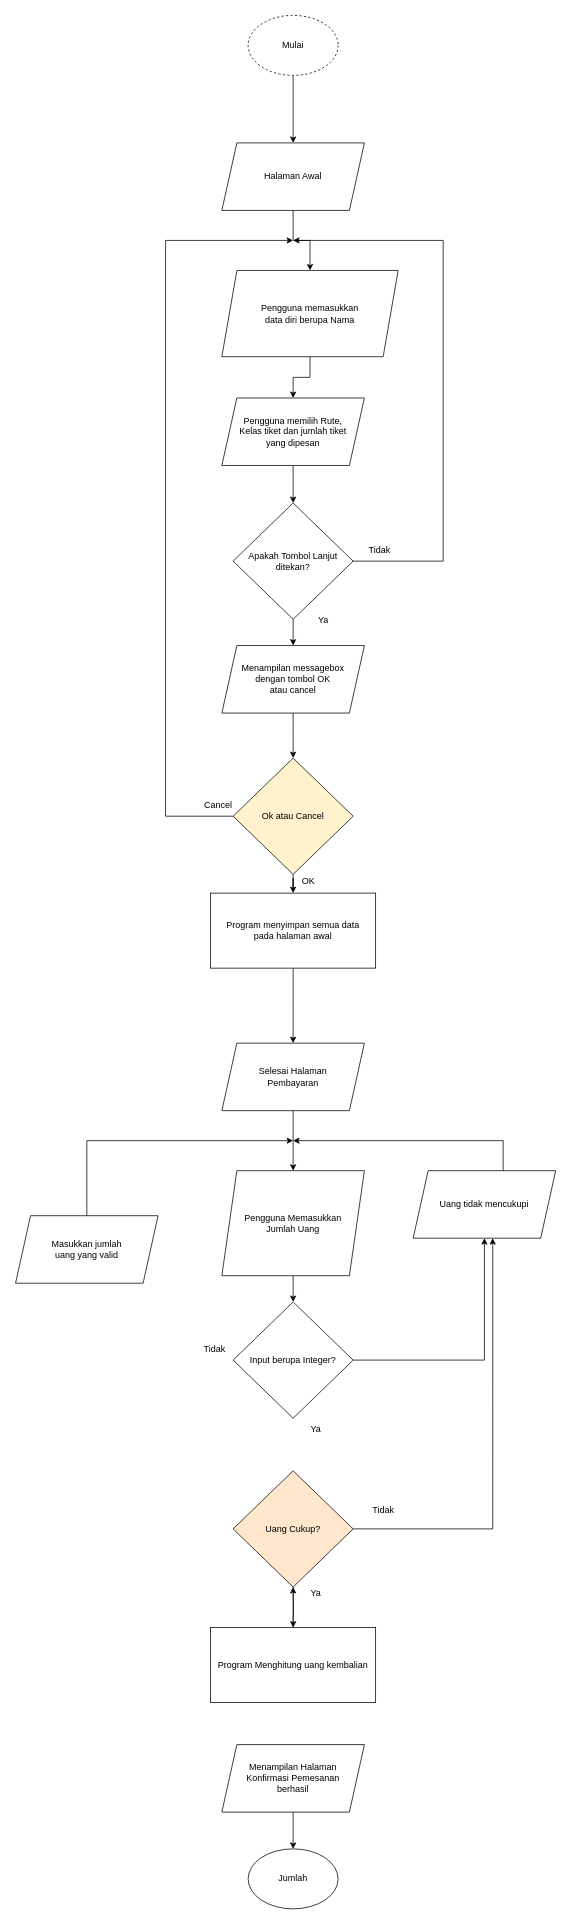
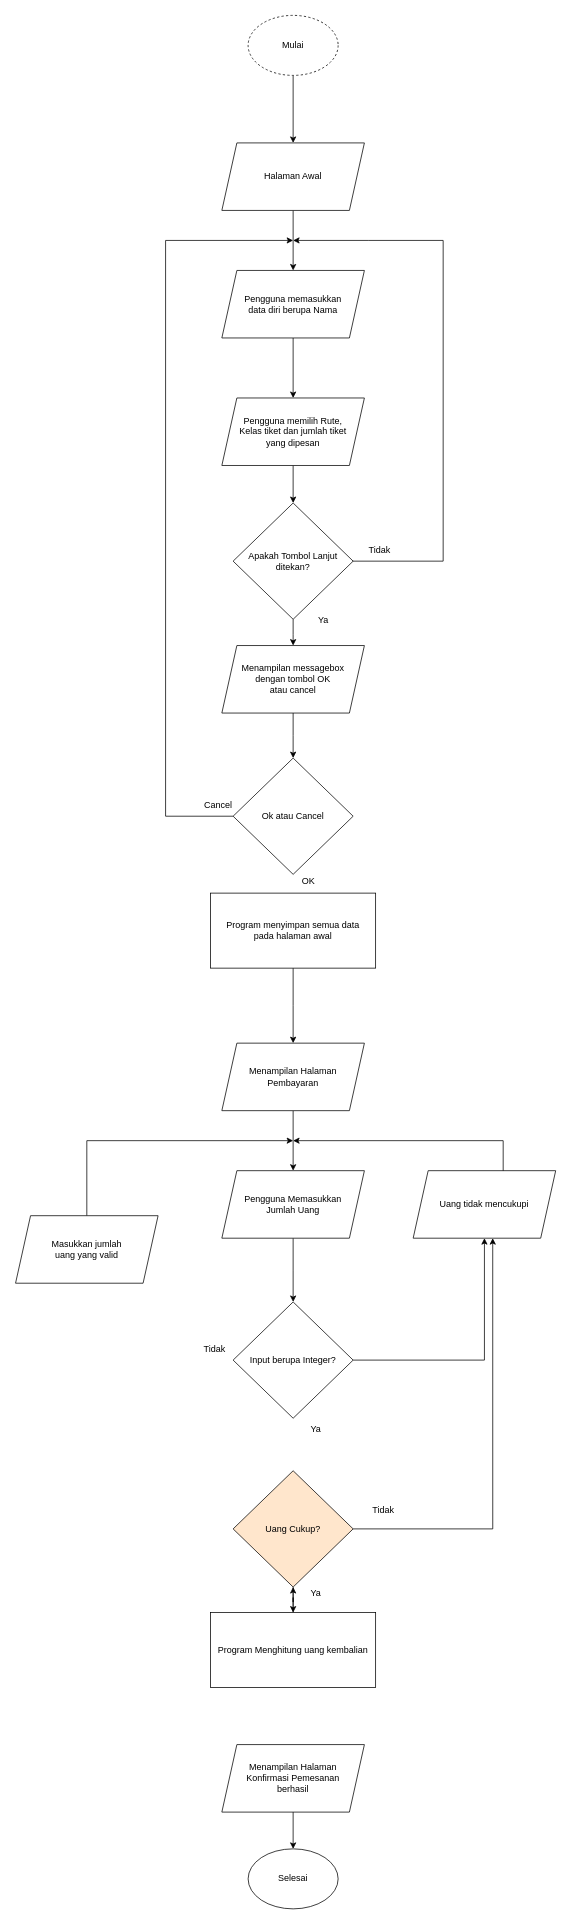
node "Pengguna memasukkan data diri berupa Nama": size 176x86 -> 143x68
node "Ok atau Cancel": fillcolor #fff2cc -> #ffffff
edge "Ok atau Cancel" -> "Program menyimpan semua data pada halaman awal": removed
node "Selesai Halaman Pembayaran": label "Selesai Halaman Pembayaran" -> "Menampilan Halaman Pembayaran"
node "Pengguna Memasukkan Jumlah Uang": size 143x105 -> 143x68
node "Program Menghitung uang kembalian": moved (293, 1665) -> (293, 1650)
node "Jumlah": label "Jumlah" -> "Selesai"
